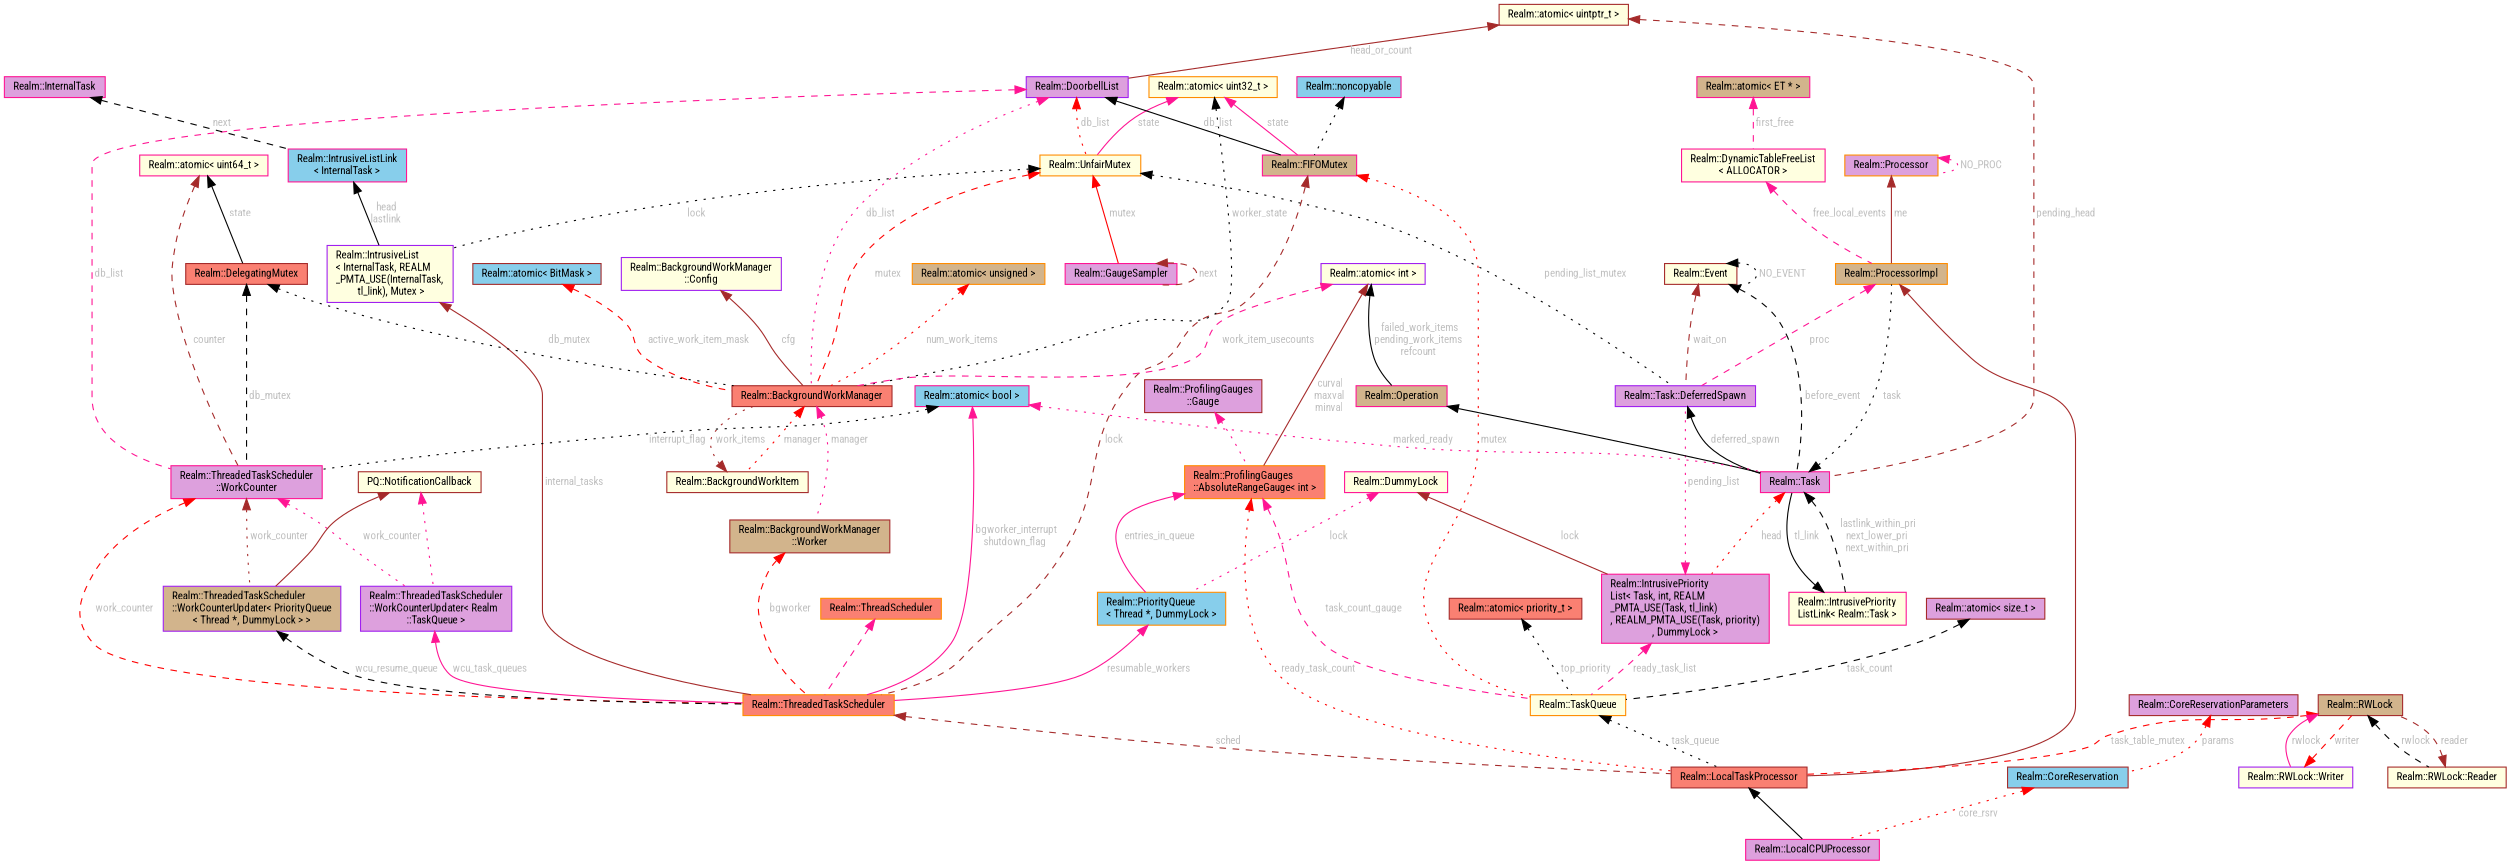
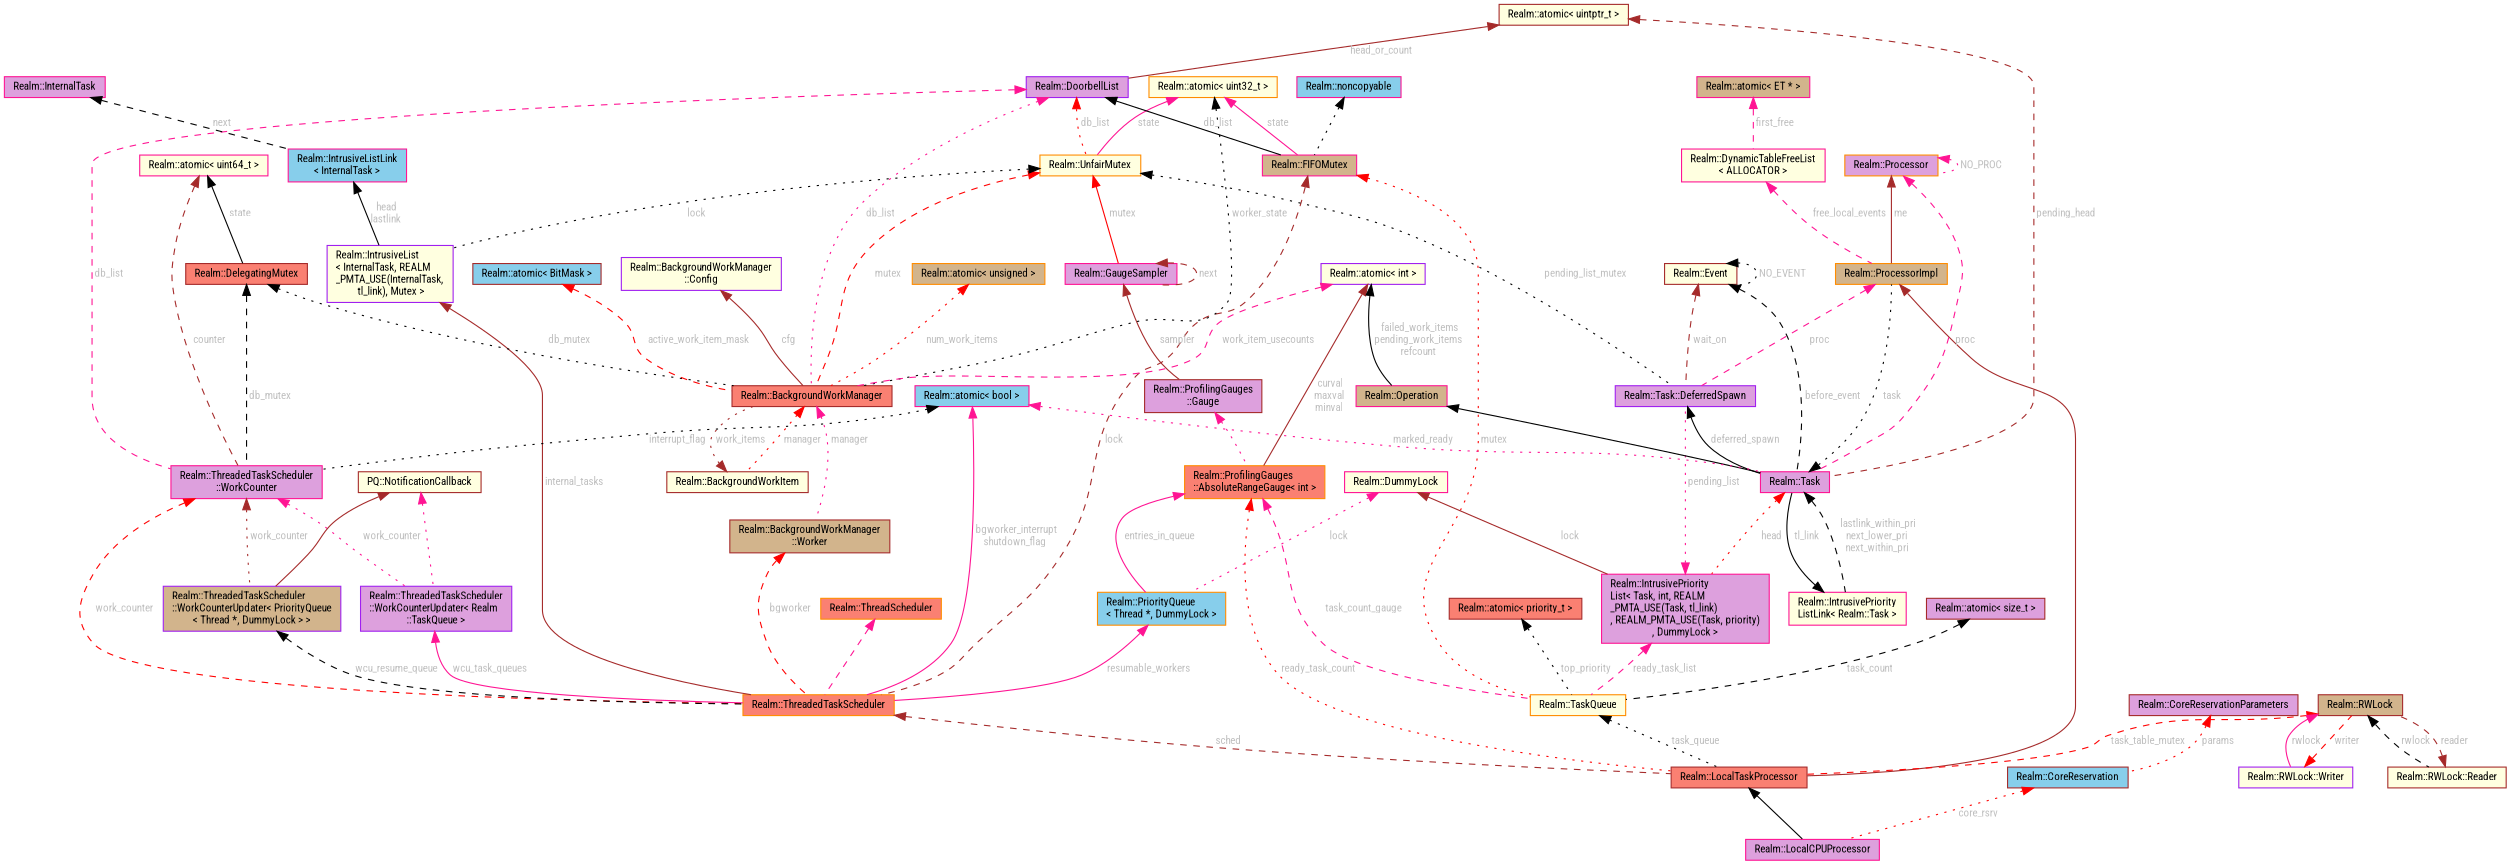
edge "Realm::ProfilingGauges ::Gauge" -> "Realm::GaugeSampler": added, label "sampler"
edge "Realm::Task" -> "Realm::Processor": added, label "proc"
